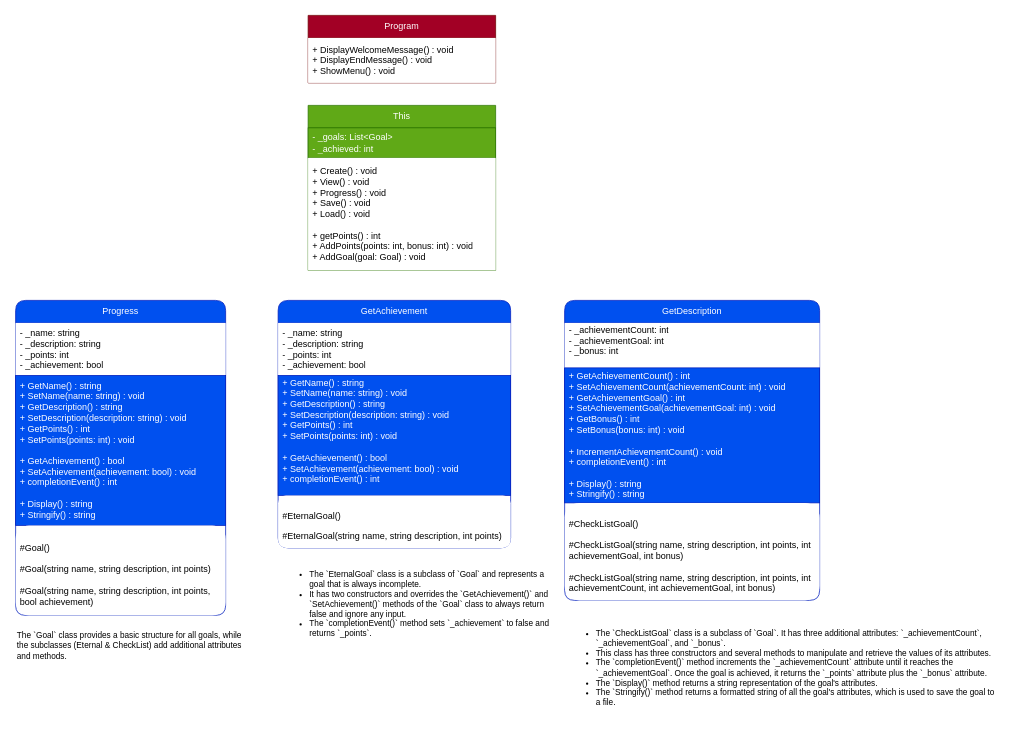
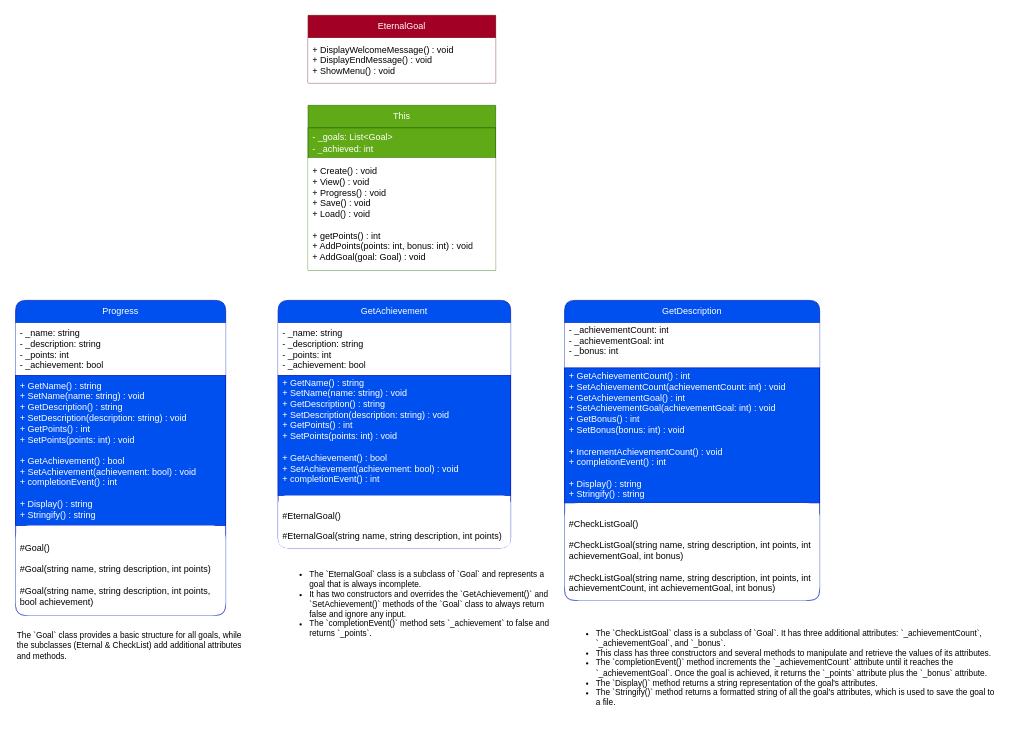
node "Program": label "Program" -> "EternalGoal"
